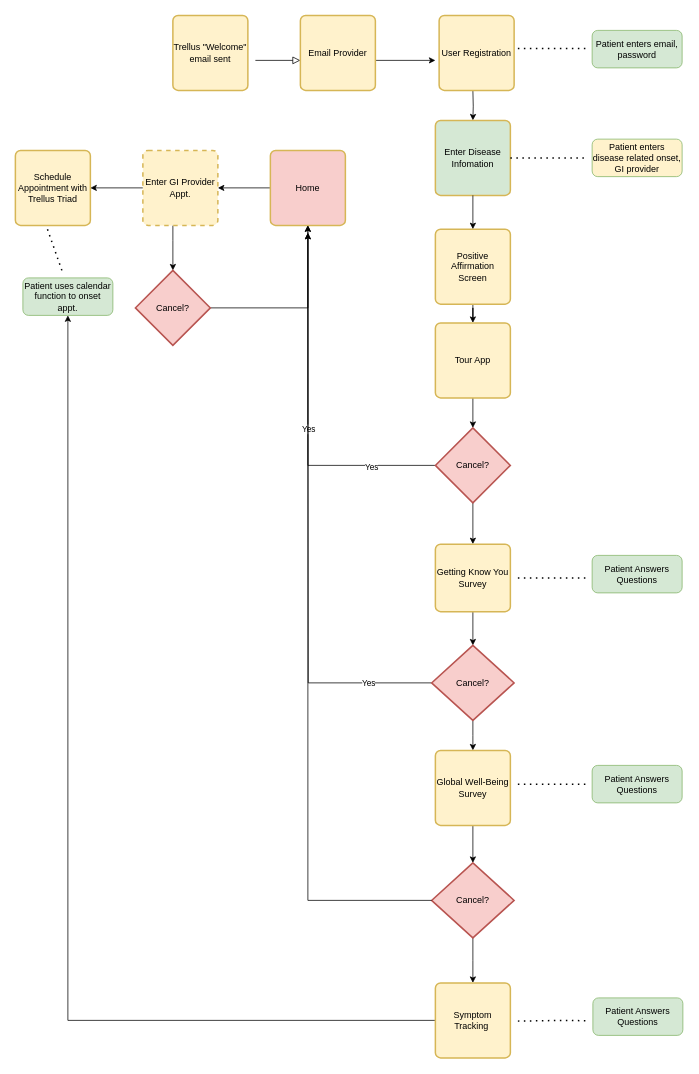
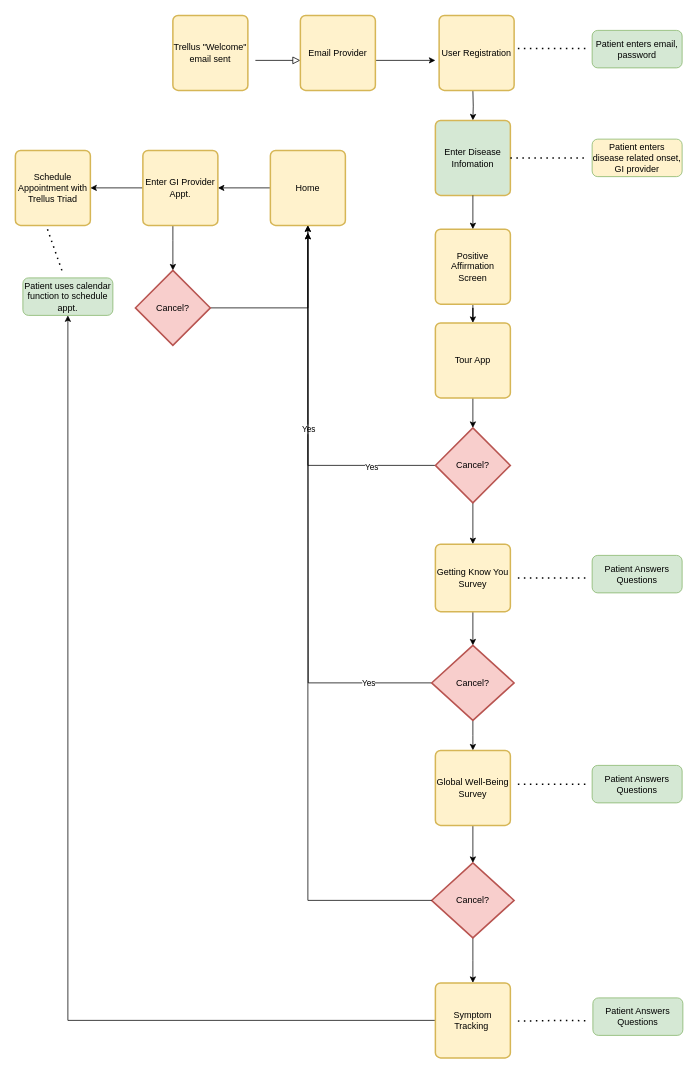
node "Enter GI Provider Appt.": style dashed -> solid
node "Home": fillcolor #f8cecc -> #fff2cc
node "Patient uses calendar function to onset appt.": label "Patient uses calendar function to onset appt." -> "Patient uses calendar function to schedule appt."
